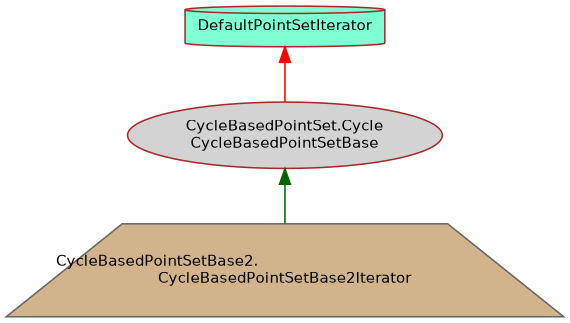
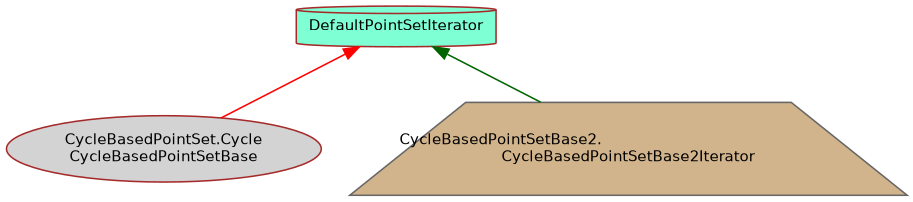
edge "CycleBasedPointSetBase2. CycleBasedPointSetBase2Iterator" -> "CycleBasedPointSet.Cycle CycleBasedPointSetBase": now "CycleBasedPointSetBase2. CycleBasedPointSetBase2Iterator" -> "DefaultPointSetIterator"
